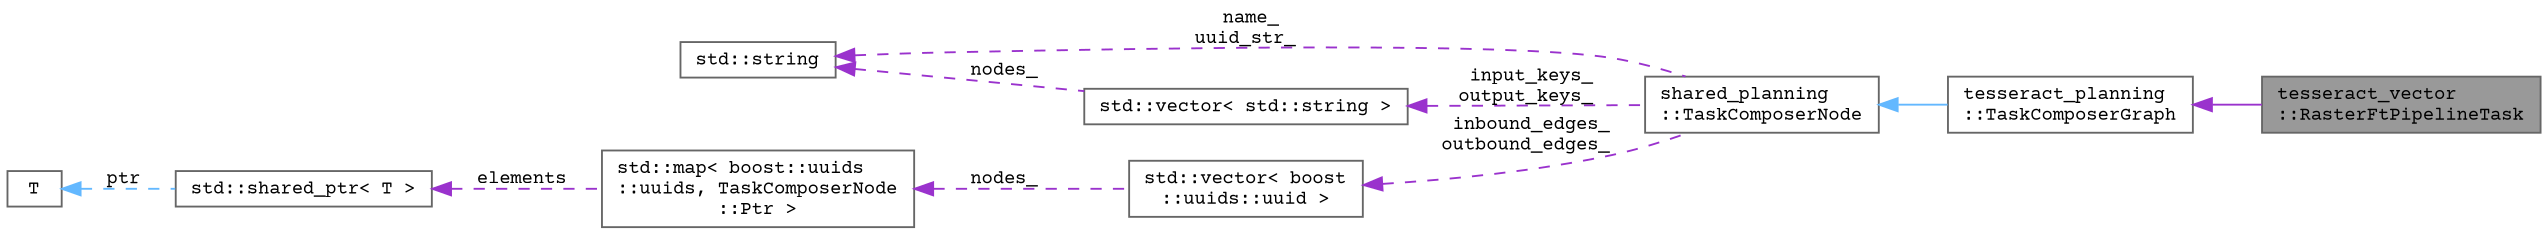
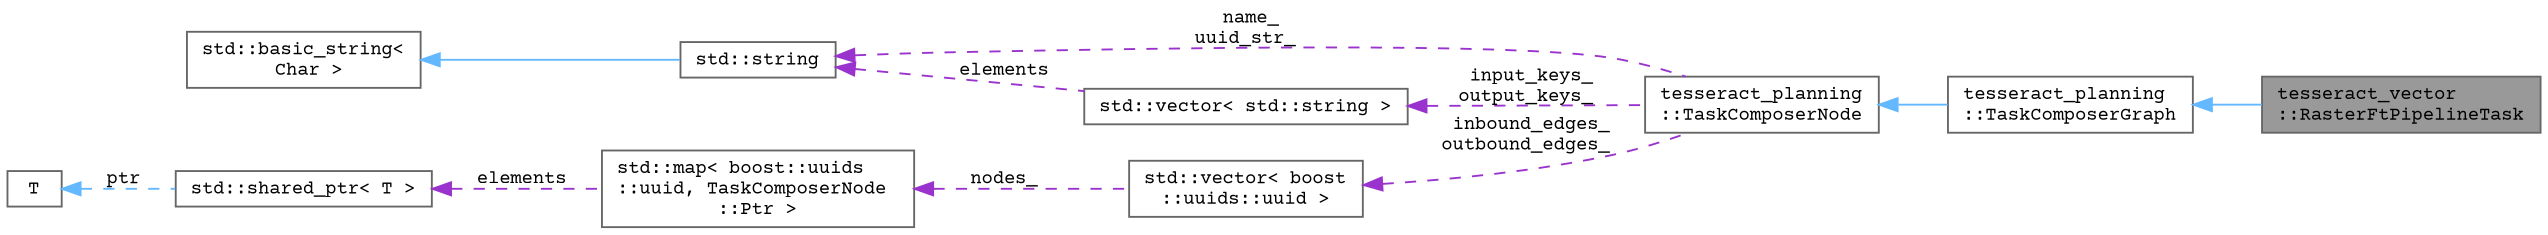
node "std::basic_string< Char >": added
edge "std::vector< std::string >" -> "std::string": label " nodes_" -> " elements"
node "shared_planning ::TaskComposerNode": label "shared_planning ::TaskComposerNode" -> "tesseract_planning ::TaskComposerNode"
edge "tesseract_vector ::RasterFtPipelineTask" -> "tesseract_planning ::TaskComposerGraph": color darkorchid3 -> steelblue1
node "std::map< boost::uuids ::uuids, TaskComposerNode ::Ptr >": label "std::map< boost::uuids ::uuids, TaskComposerNode ::Ptr >" -> "std::map< boost::uuids ::uuid, TaskComposerNode ::Ptr >"
